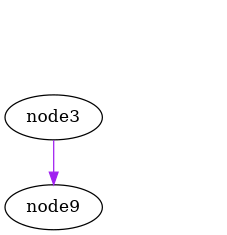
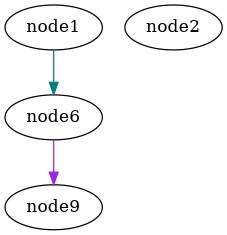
node "node1": added
node "node2": added
node "node3": label "node3" -> "node6"
